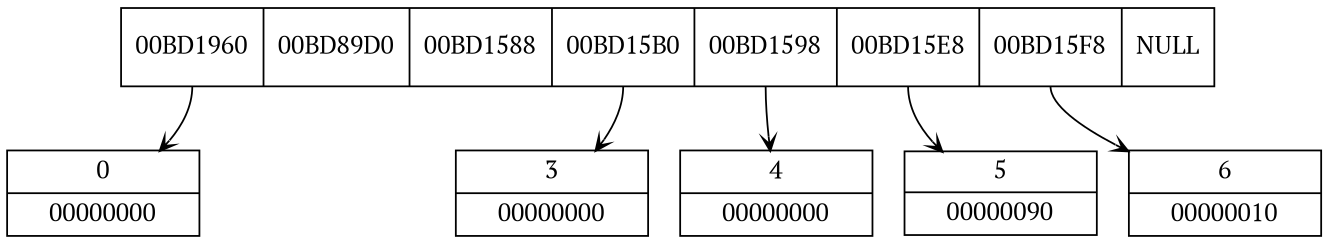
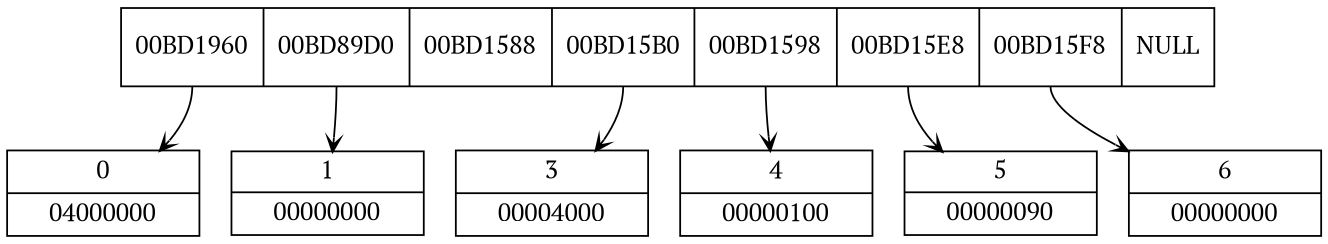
node "1": added
node "0": text "00000000" -> "04000000"
node "3": text "00000000" -> "00004000"
node "4": text "00000000" -> "00000100"
node "6": text "00000010" -> "00000000"
